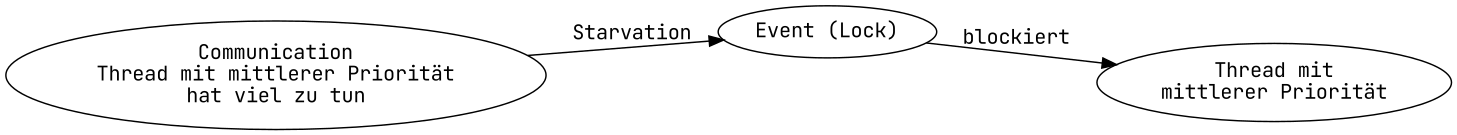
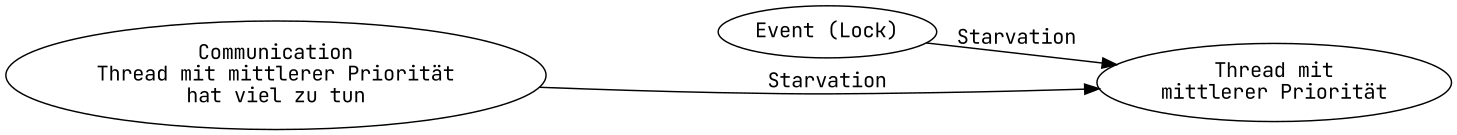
edge "Event (Lock)" -> "Thread mit mittlerer Priorität": label "blockiert" -> "Starvation"
edge "Communication Thread mit mittlerer Priorität hat viel zu tun" -> "Event (Lock)": now "Communication Thread mit mittlerer Priorität hat viel zu tun" -> "Thread mit mittlerer Priorität"
